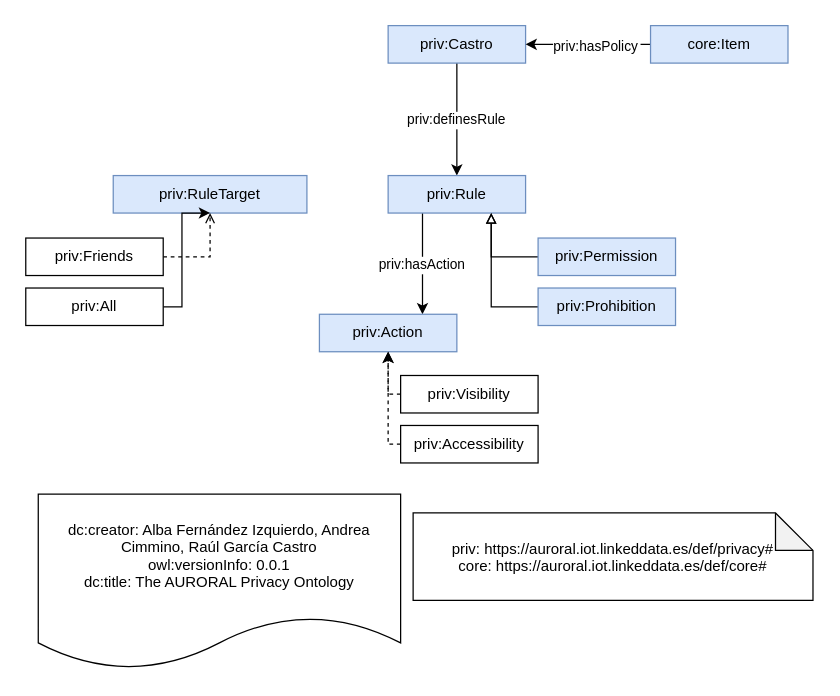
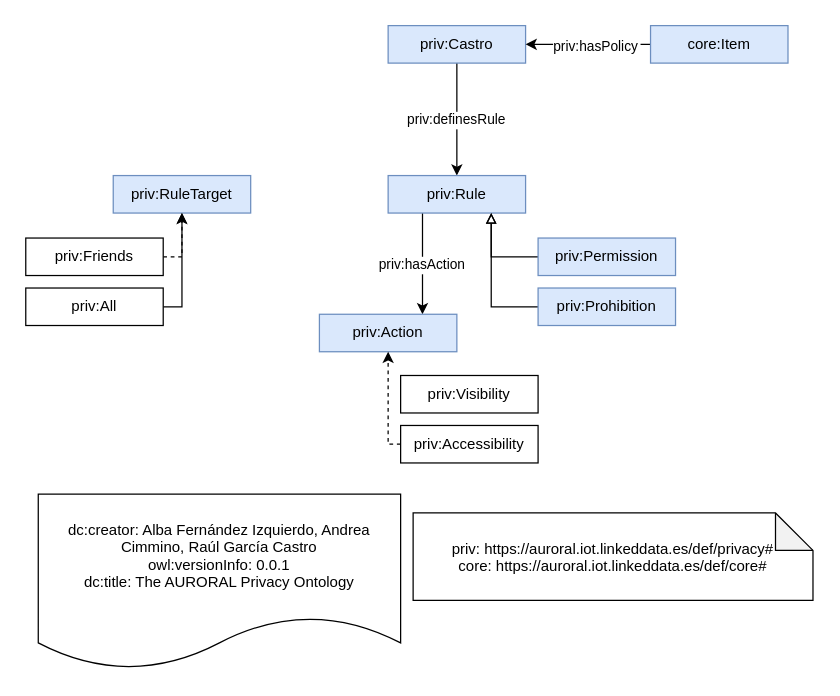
node "priv:RuleTarget": size 194x38 -> 138x38
edge "priv:Visibility" -> "priv:Action": removed
